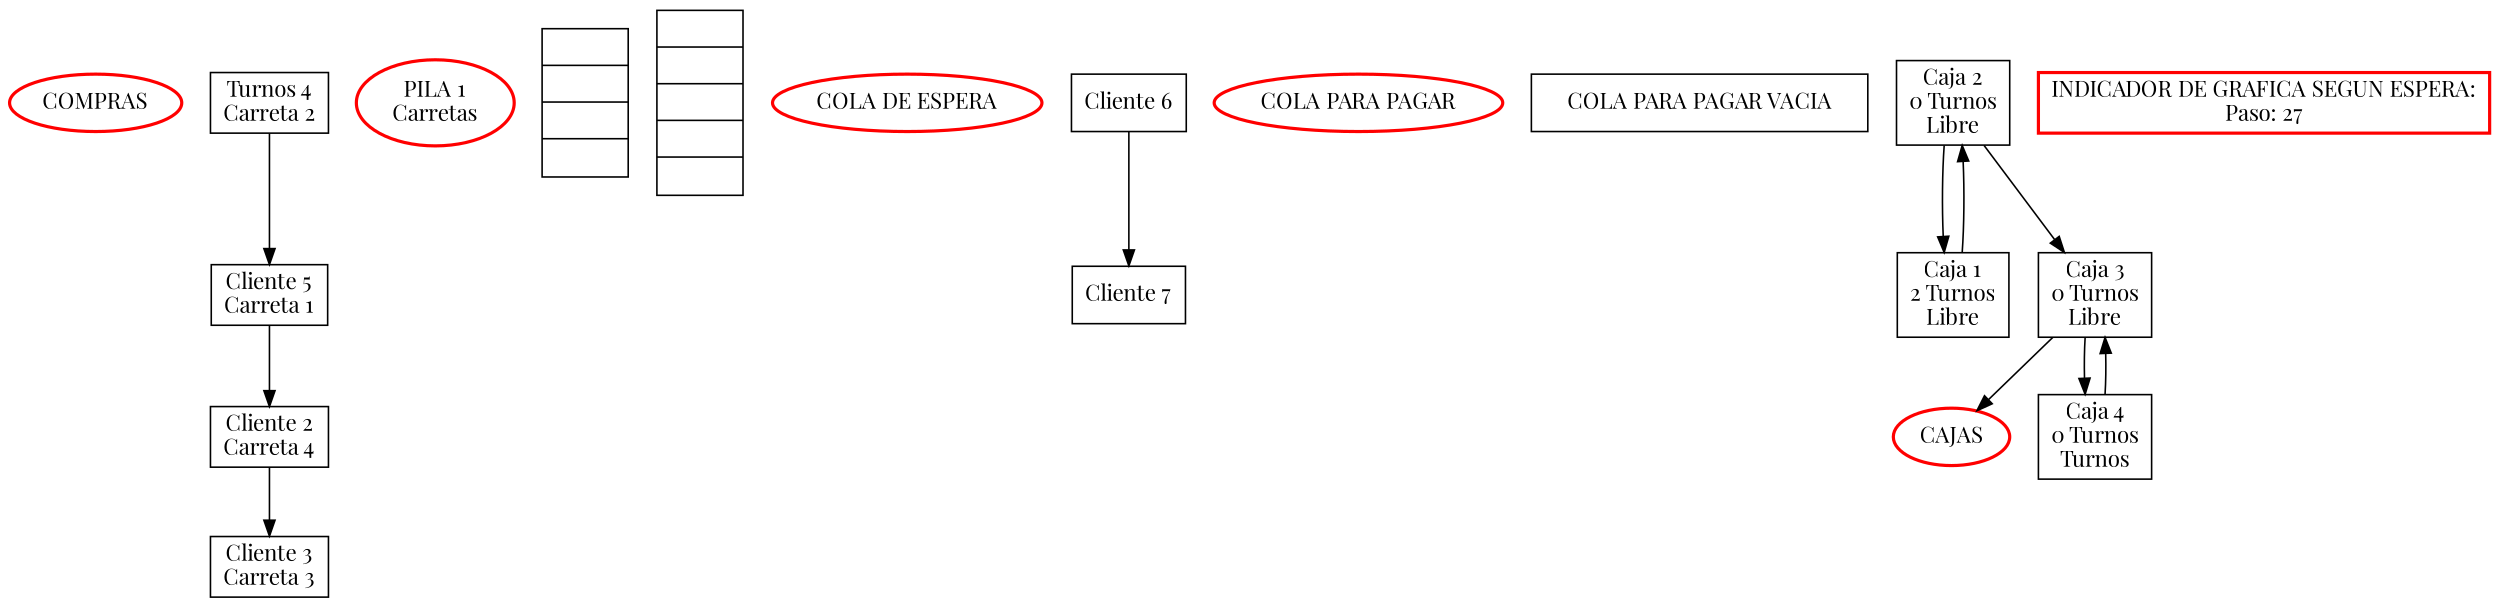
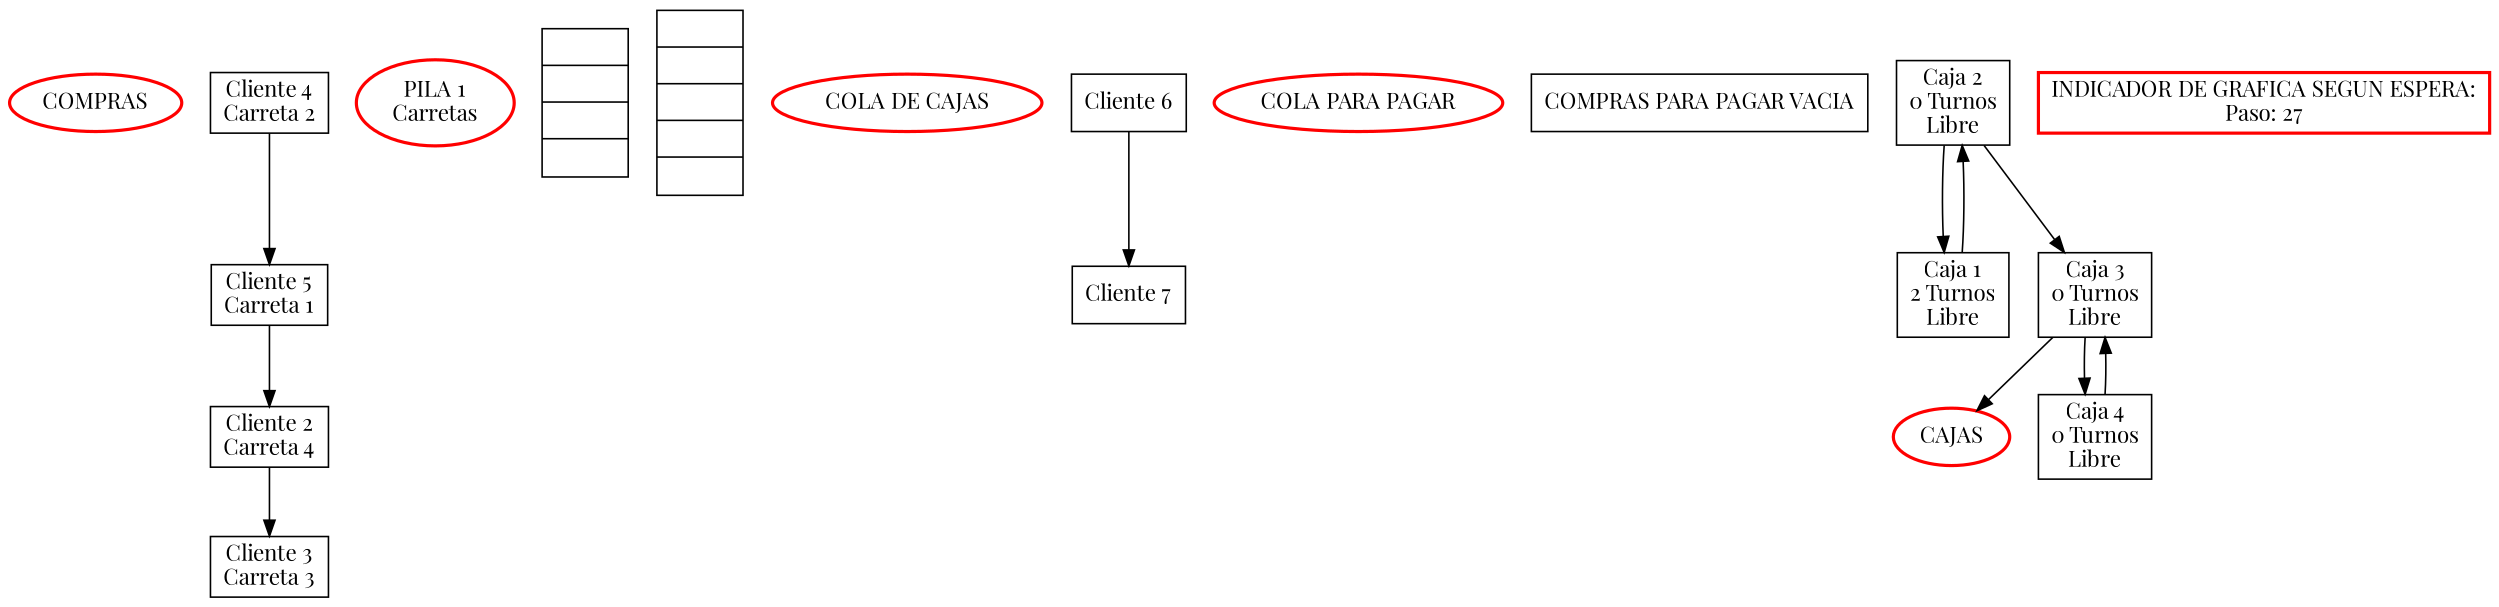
node "Turnos 4 Carreta 2": label "Turnos 4 Carreta 2" -> "Cliente 4 Carreta 2"
node "COLA DE ESPERA": label "COLA DE ESPERA" -> "COLA DE CAJAS"
node "COLA PARA PAGAR VACIA": label "COLA PARA PAGAR VACIA" -> "COMPRAS PARA PAGAR VACIA"
node "Caja 4 0 Turnos Turnos": label "Caja 4 0 Turnos Turnos" -> "Caja 4 0 Turnos Libre"
